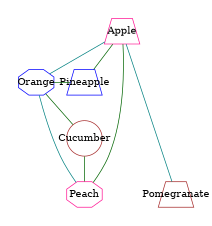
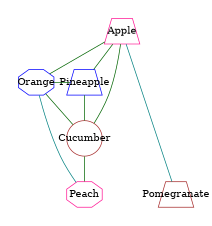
edge "Apple" -- "Orange": color teal -> darkgreen
edge "Pineapple" -- "Cucumber": added
edge "Apple" -- "Peach": now "Apple" -- "Cucumber"
